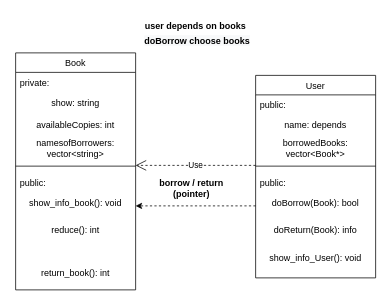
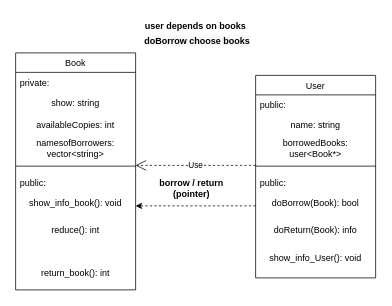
node "name: depends": label "name: depends" -> "name: string"
node "borrowedBooks: vector<Book*>": label "borrowedBooks: vector<Book*>" -> "borrowedBooks: user<Book*>"
